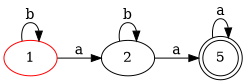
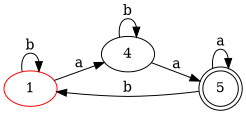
node "2": label "2" -> "4"
edge "5" -> "1": added, label "b"
